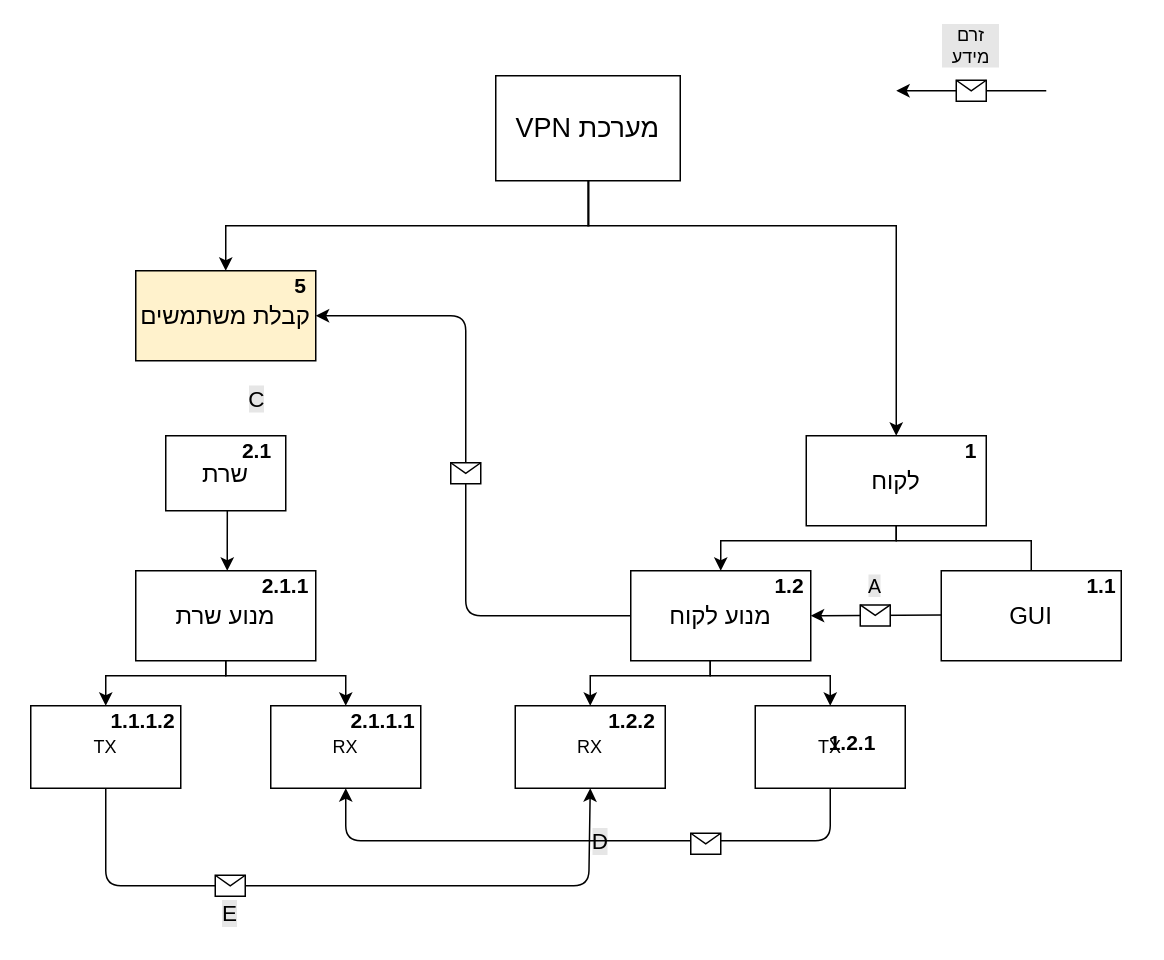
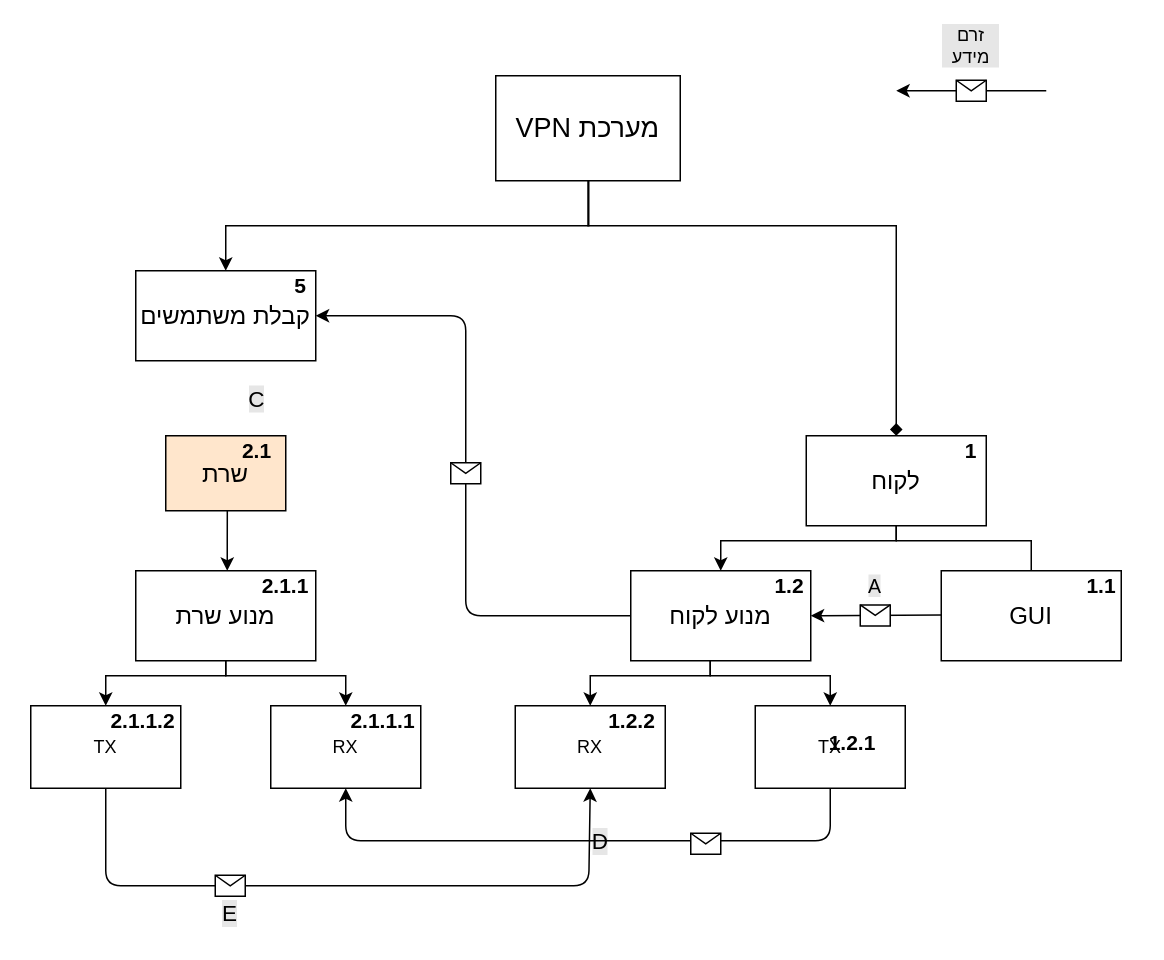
node "קבלת משתמשים": fillcolor #fff2cc -> #ffffff
edge "VPN מערכת" -> "לקוח": arrowhead classic -> diamond
node "שרת": fillcolor #ffffff -> #ffe6cc
node "1.1.1.2": label "1.1.1.2" -> "2.1.1.2"
